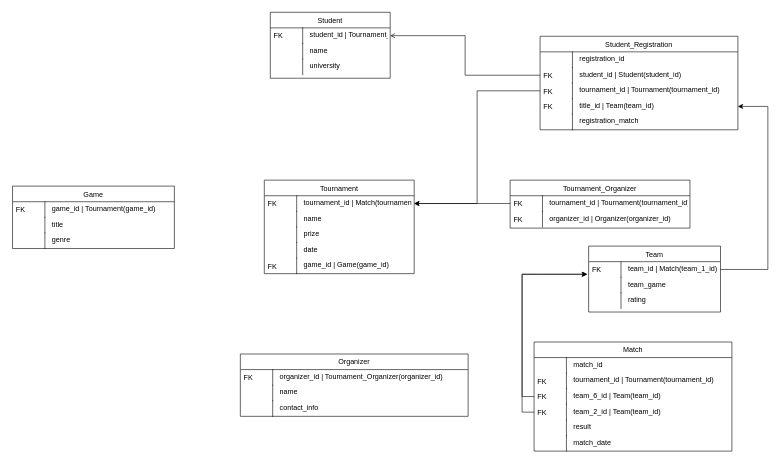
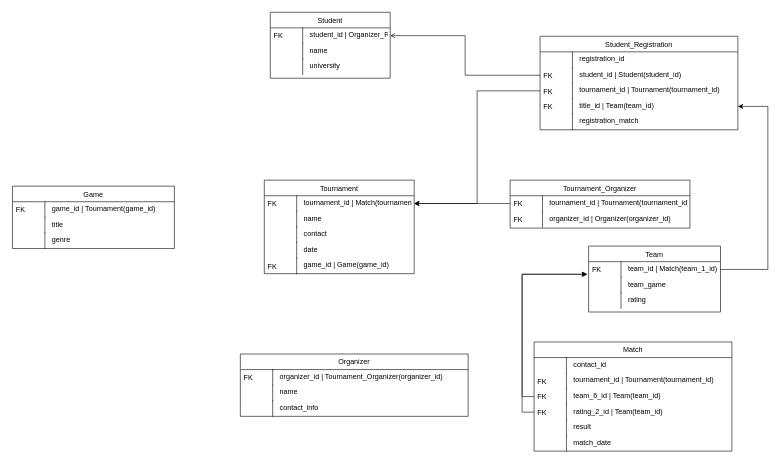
node "student_id | Tournament_Registration(student_id)": label "student_id | Tournament_Registration(student_id)" -> "student_id | Organizer_Registration(student_id)"
node "prize": label "prize" -> "contact"
node "match_id": label "match_id" -> "contact_id"
node "team_2_id | Team(team_id)": label "team_2_id | Team(team_id)" -> "rating_2_id | Team(team_id)"
